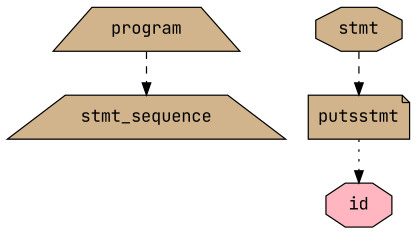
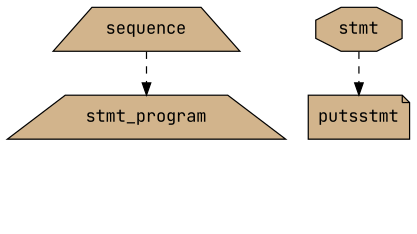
node "program": label "program" -> "sequence"
node "stmt_sequence": label "stmt_sequence" -> "stmt_program"
node "id": removed
